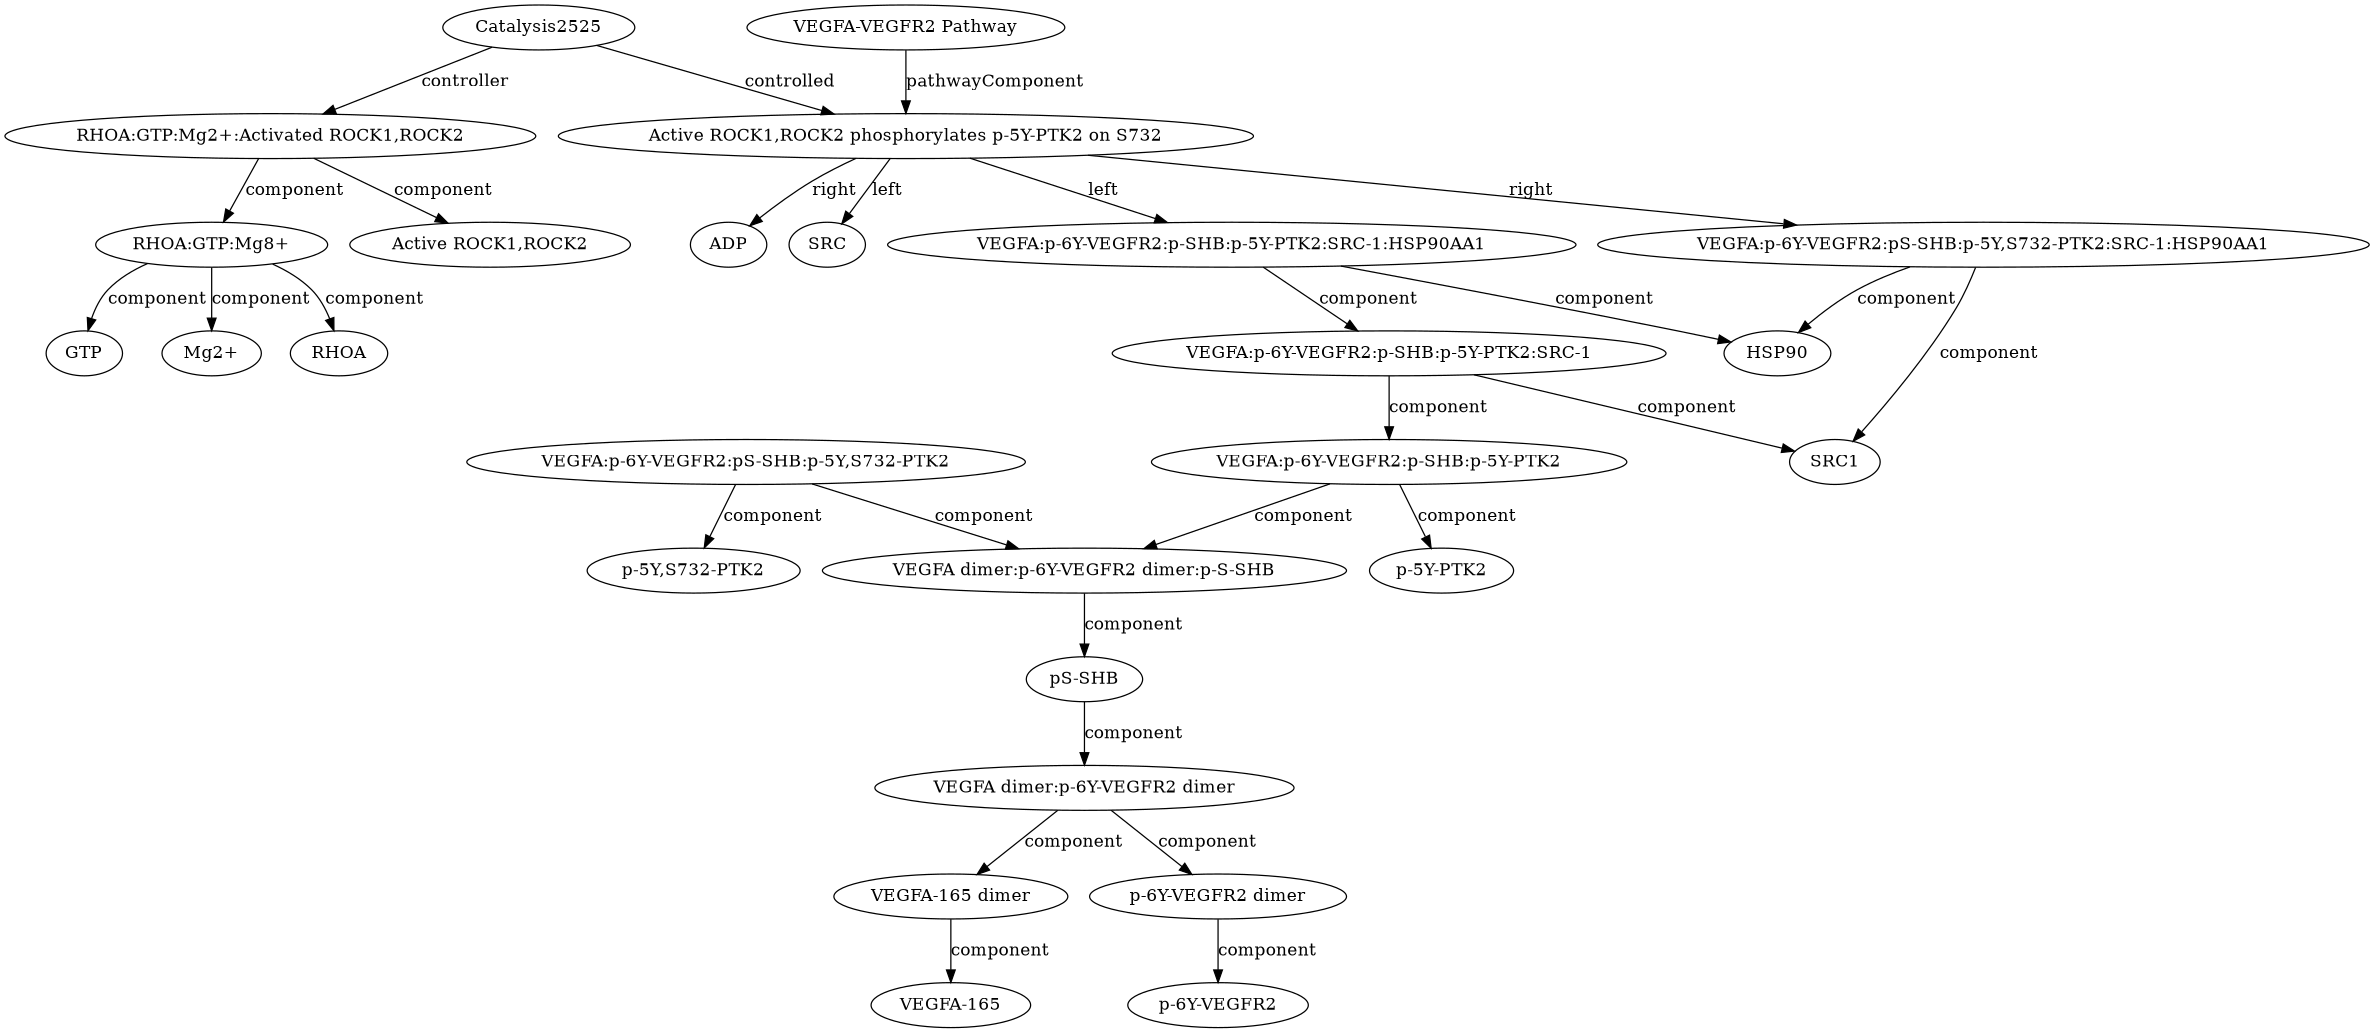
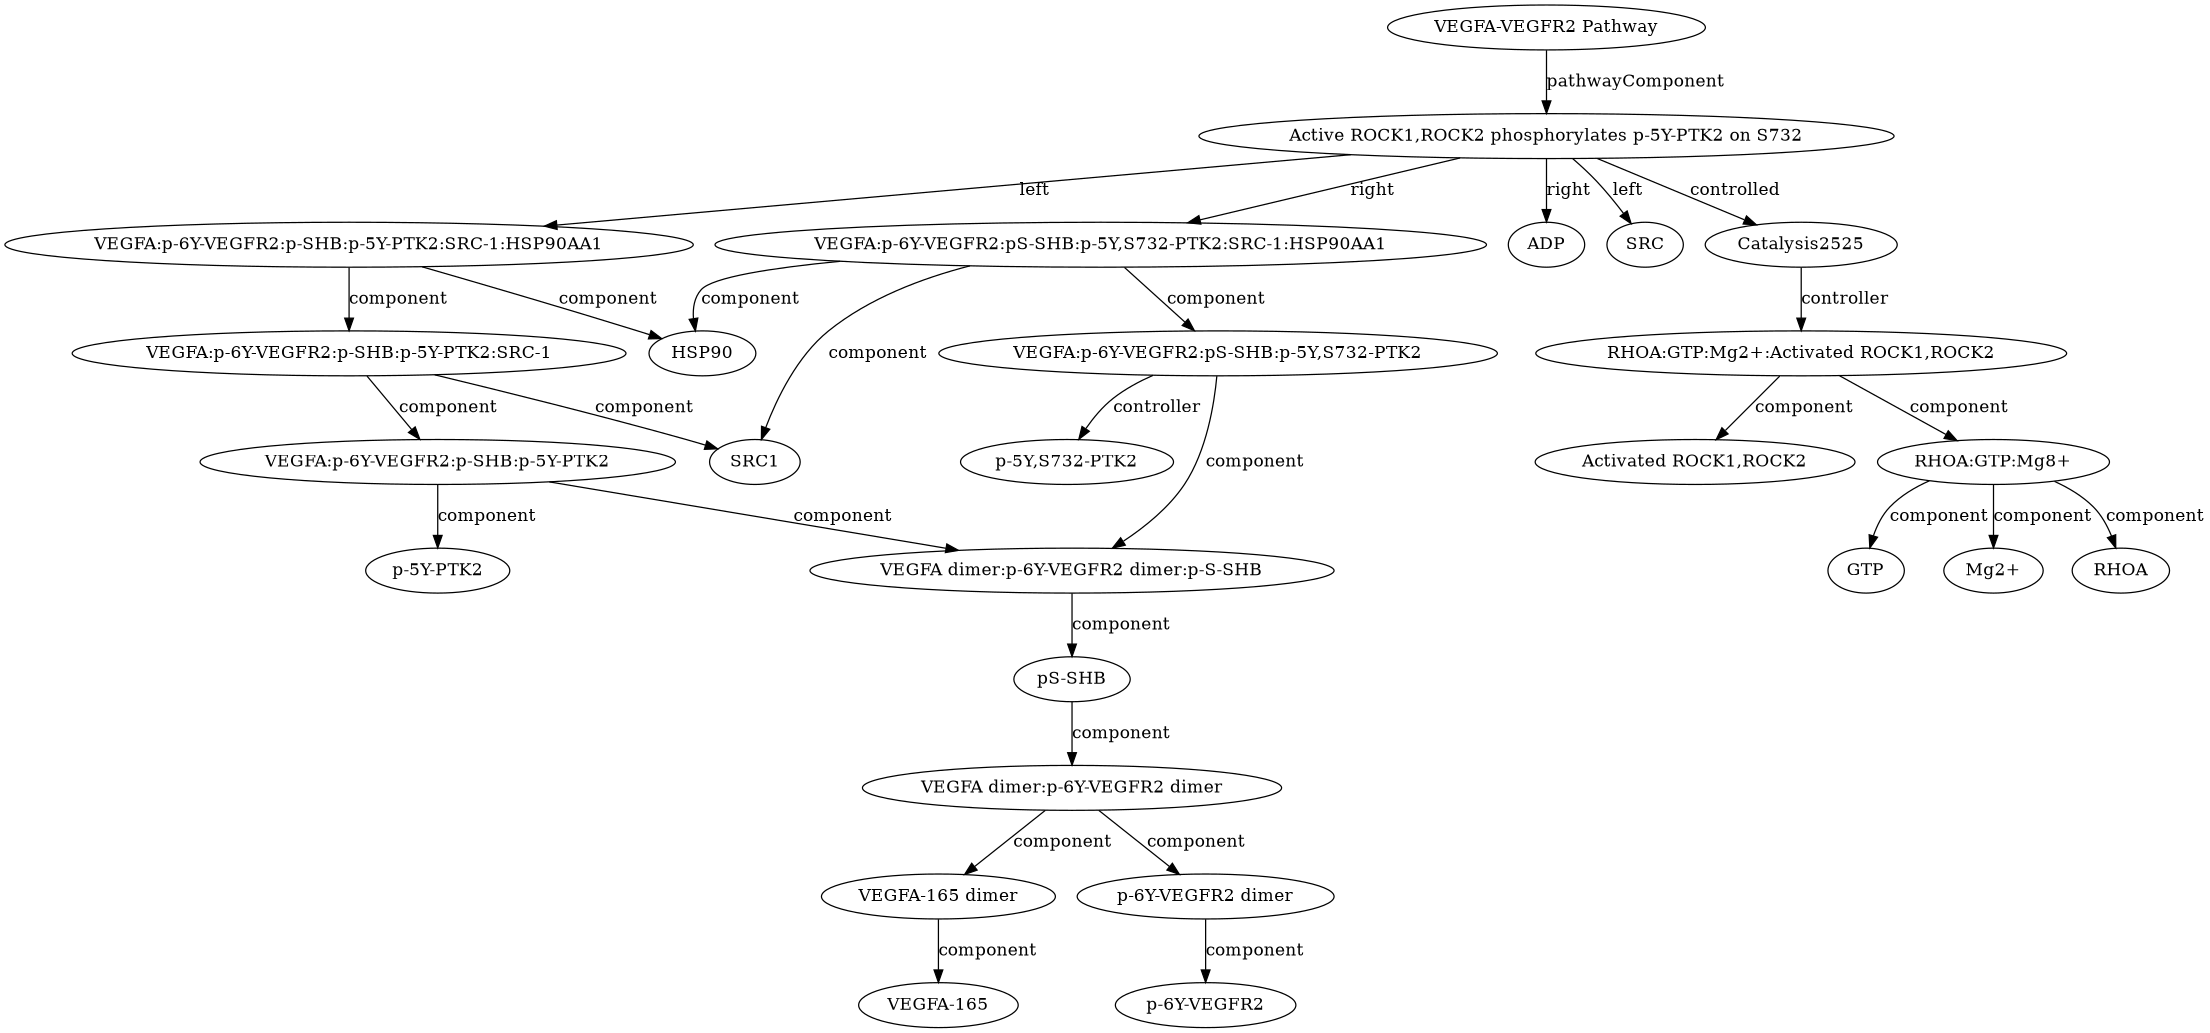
edge "Catalysis2525" -> "Active ROCK1,ROCK2 phosphorylates p-5Y-PTK2 on S732": reversed
node "Active ROCK1,ROCK2": label "Active ROCK1,ROCK2" -> "Activated ROCK1,ROCK2"
edge "VEGFA:p-6Y-VEGFR2:pS-SHB:p-5Y,S732-PTK2:SRC-1:HSP90AA1" -> "VEGFA:p-6Y-VEGFR2:pS-SHB:p-5Y,S732-PTK2": added, label "component"
edge "VEGFA:p-6Y-VEGFR2:pS-SHB:p-5Y,S732-PTK2" -> "p-5Y,S732-PTK2": label "component" -> "controller"
